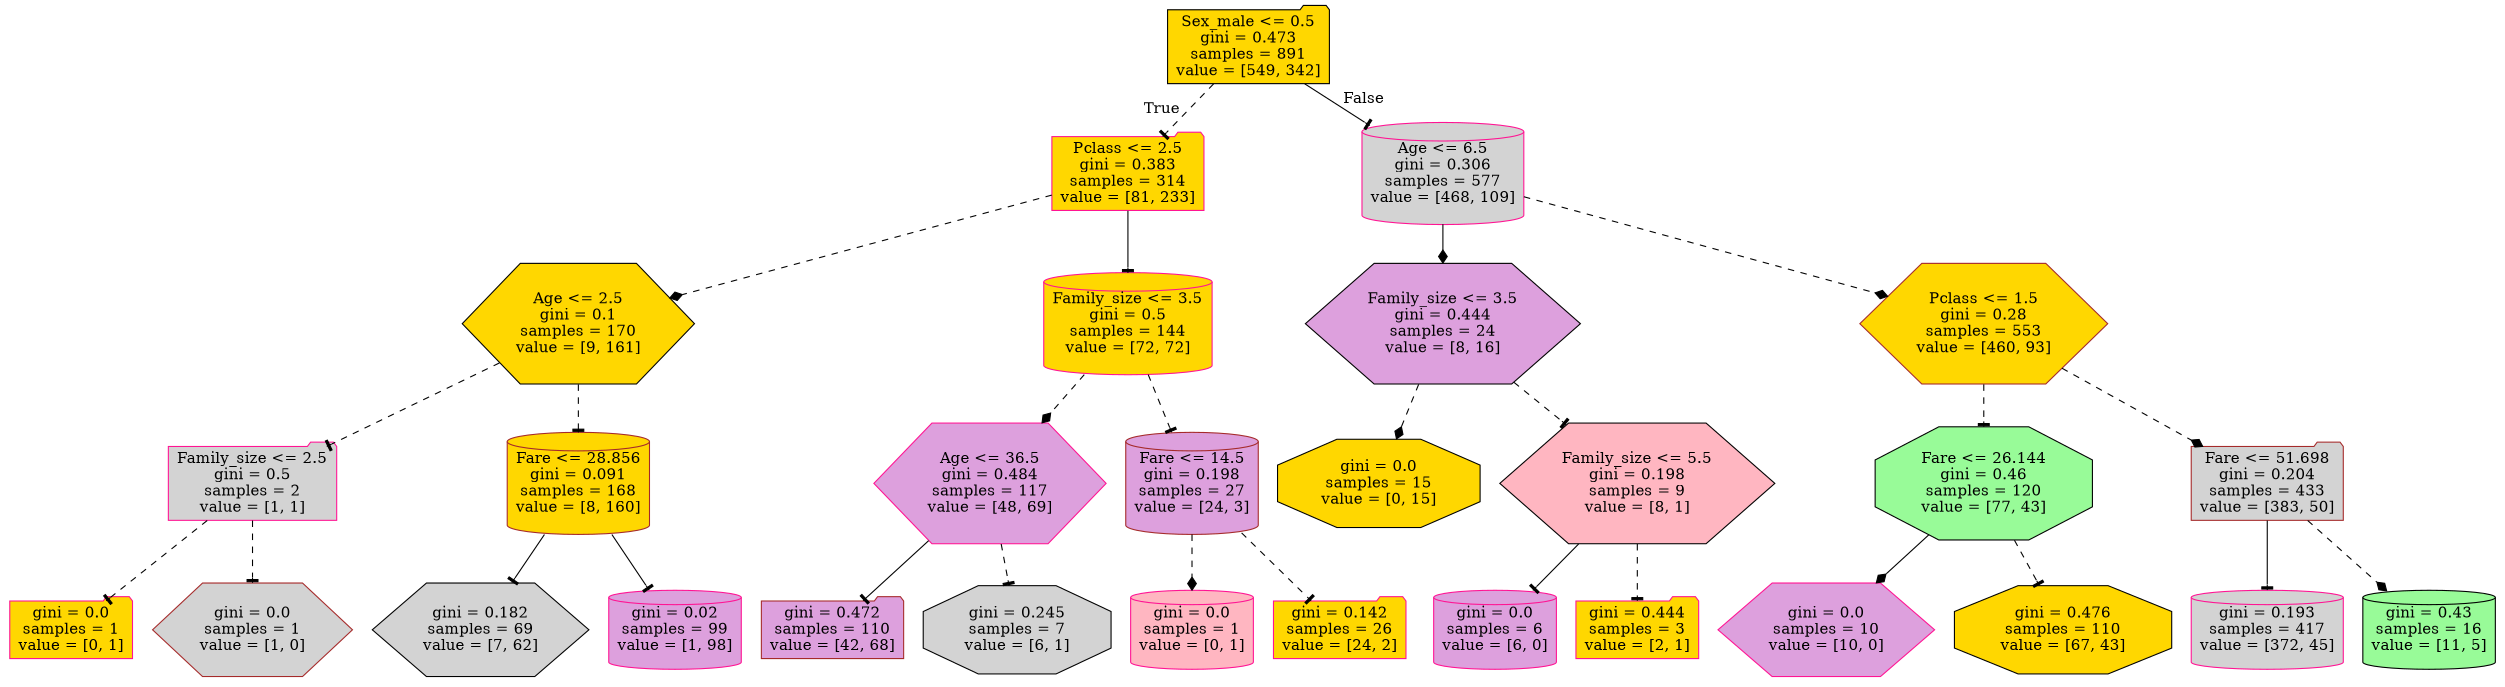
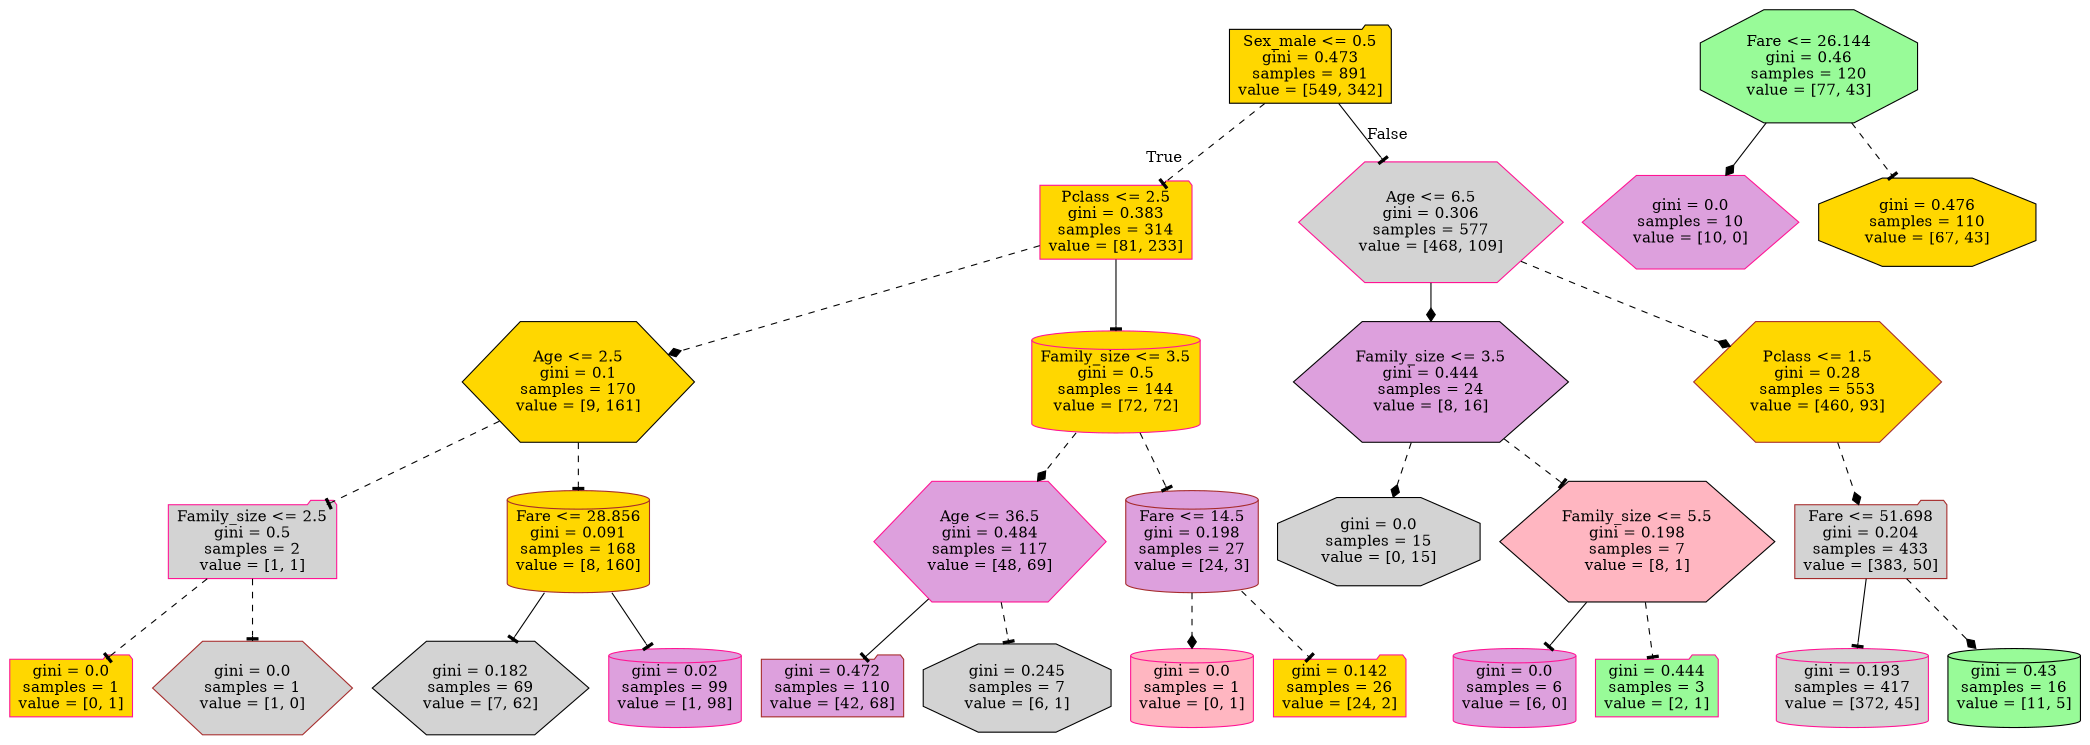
node "Age <= 6.5 gini = 0.306 samples = 577 value = [468, 109]": shape cylinder -> hexagon
edge "Pclass <= 1.5 gini = 0.28 samples = 553 value = [460, 93]" -> "Fare <= 26.144 gini = 0.46 samples = 120 value = [77, 43]": removed
node "gini = 0.0 samples = 15 value = [0, 15]": fillcolor gold -> lightgrey
node "Family_size <= 5.5 gini = 0.198 samples = 9 value = [8, 1]": label "Family_size <= 5.5 gini = 0.198 samples = 9 value = [8, 1]" -> "Family_size <= 5.5 gini = 0.198 samples = 7 value = [8, 1]"
node "gini = 0.444 samples = 3 value = [2, 1]": fillcolor gold -> palegreen
